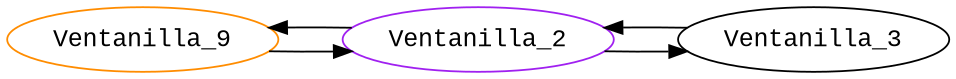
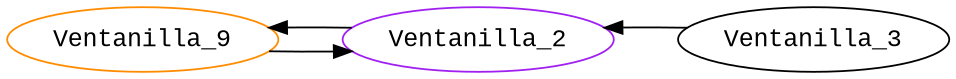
edge "Ventanilla_2" -> "Ventanilla_3": removed
